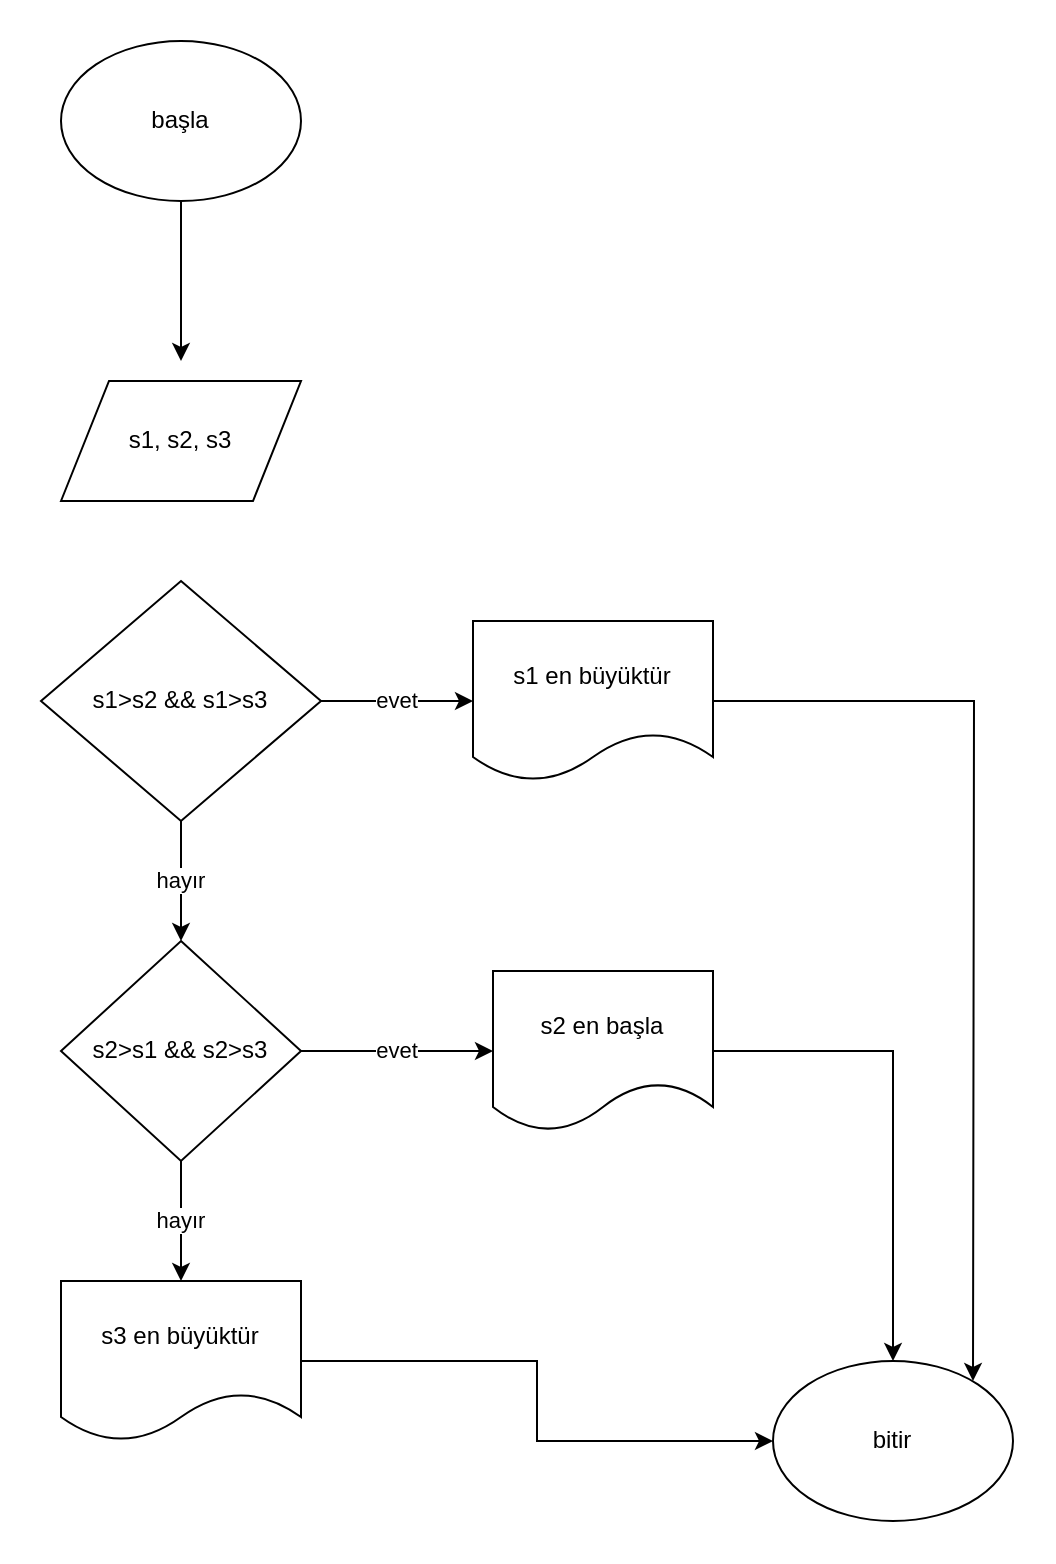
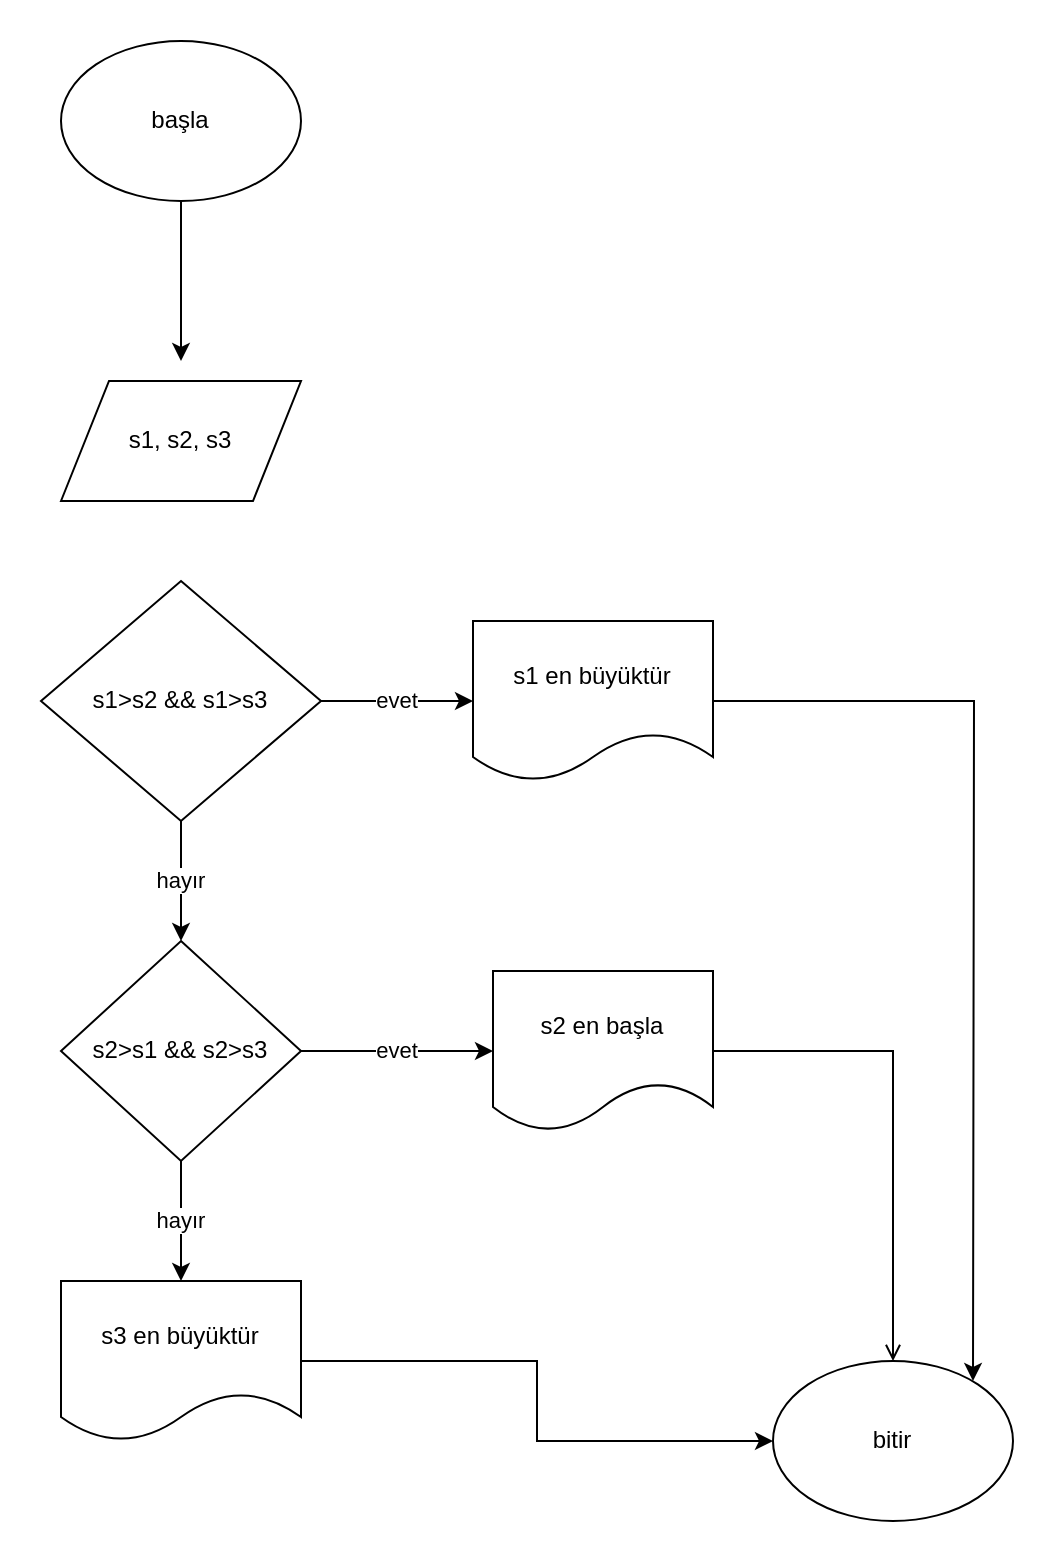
edge "s2 en başla" -> "bitir": arrowhead classic -> open
